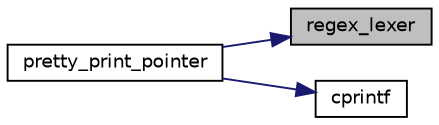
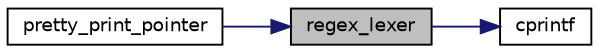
edge "pretty_print_pointer" -> "cprintf": now "regex_lexer" -> "cprintf"
